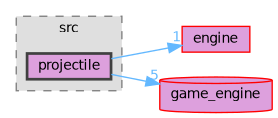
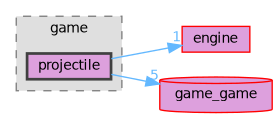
cluster "src": label "src" -> "game"
node "game_engine": label "game_engine" -> "game_game"
